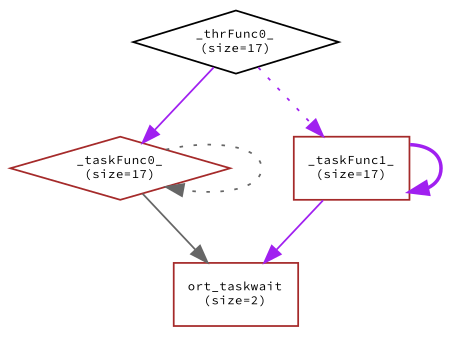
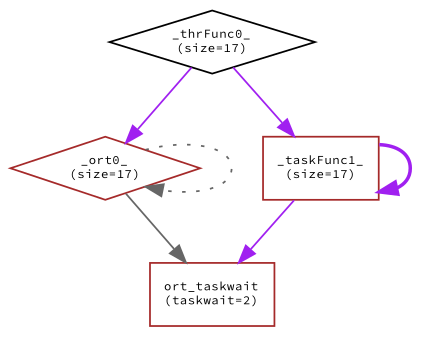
edge "_thrFunc0_ (size=17)" -> "_taskFunc1_ (size=17)": style dotted -> solid
node "_taskFunc0_ (size=17)": label "_taskFunc0_ (size=17)" -> "_ort0_ (size=17)"
node "ort_taskwait (size=2)": label "ort_taskwait (size=2)" -> "ort_taskwait (taskwait=2)"
